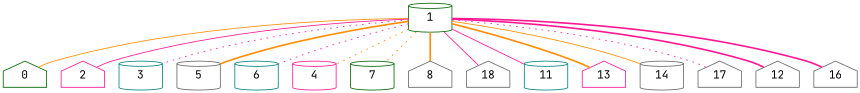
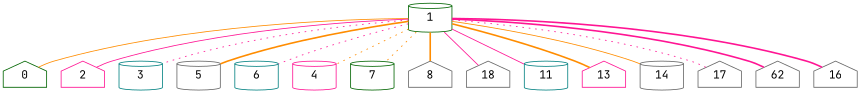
node "12": label "12" -> "62"
